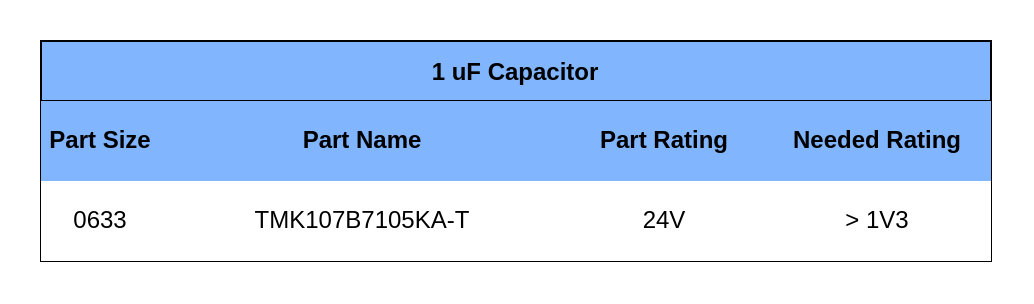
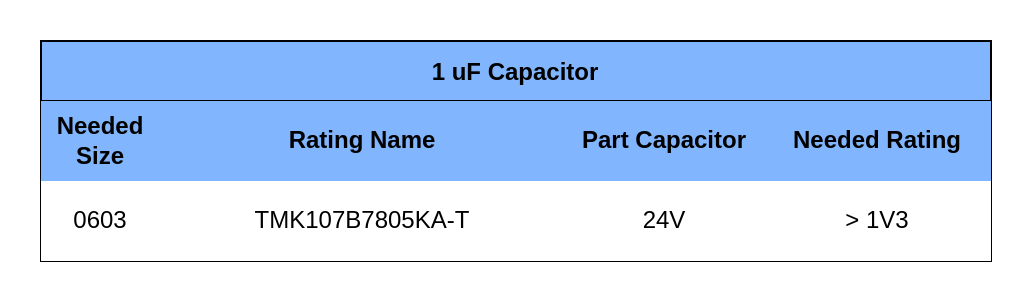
node "Part Size": label "Part Size" -> "Needed Size"
node "Part Name": label "Part Name" -> "Rating Name"
node "Part Rating": label "Part Rating" -> "Part Capacitor"
node "0633": label "0633" -> "0603"
node "TMK107B7105KA-T": label "TMK107B7105KA-T" -> "TMK107B7805KA-T"
